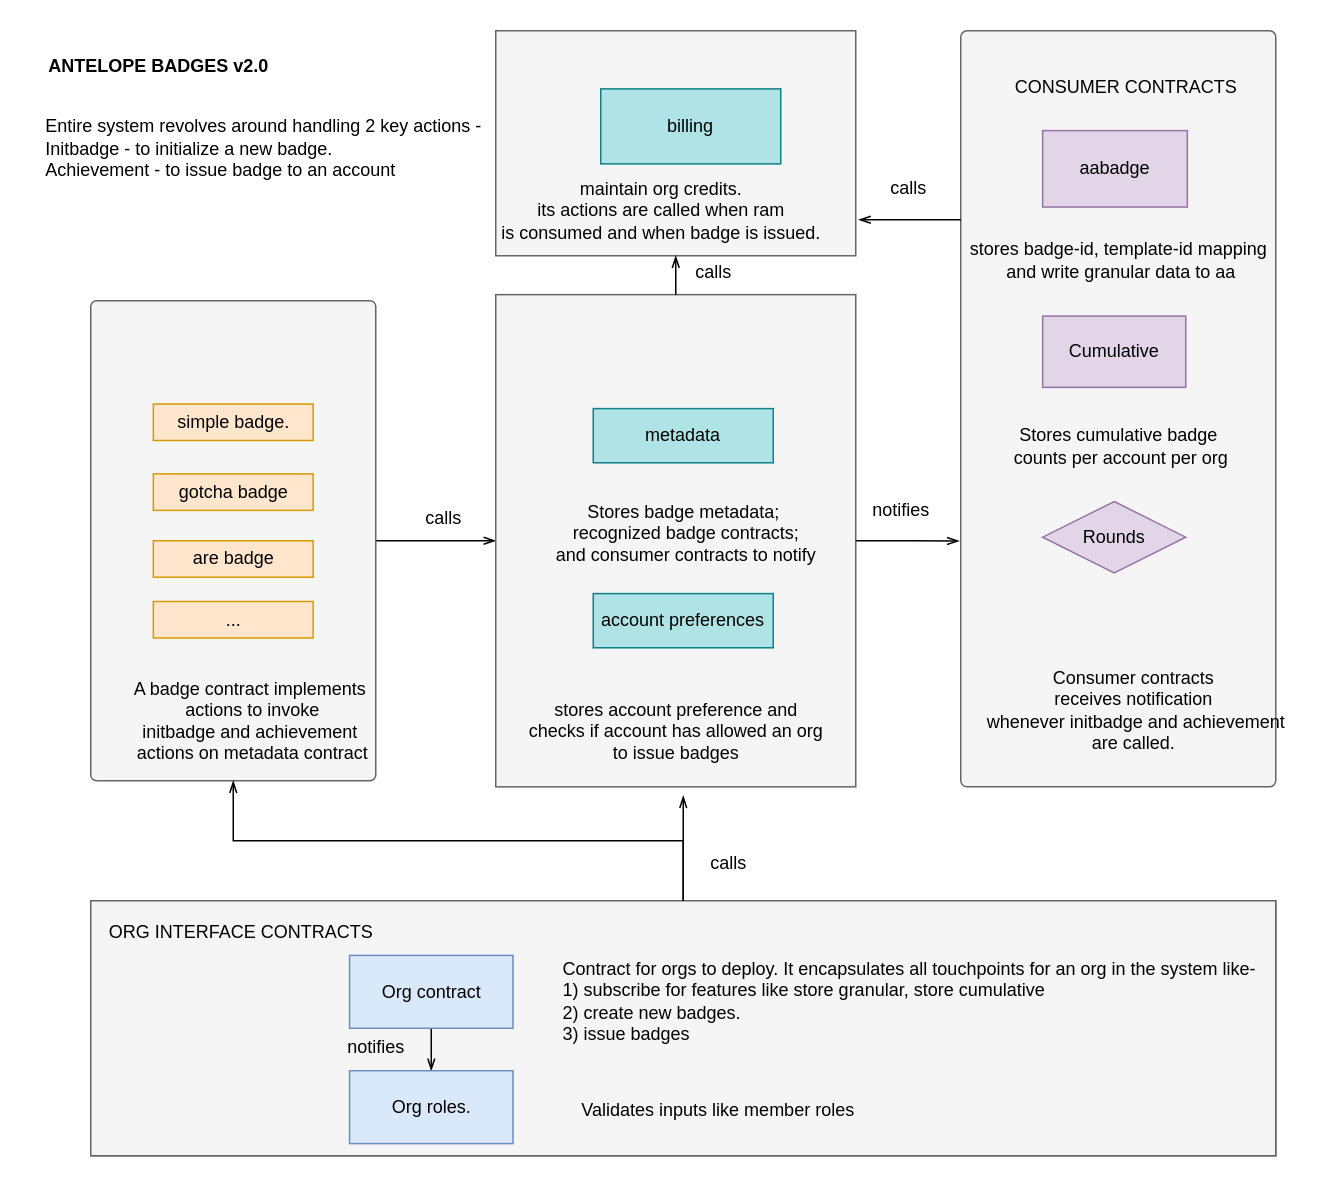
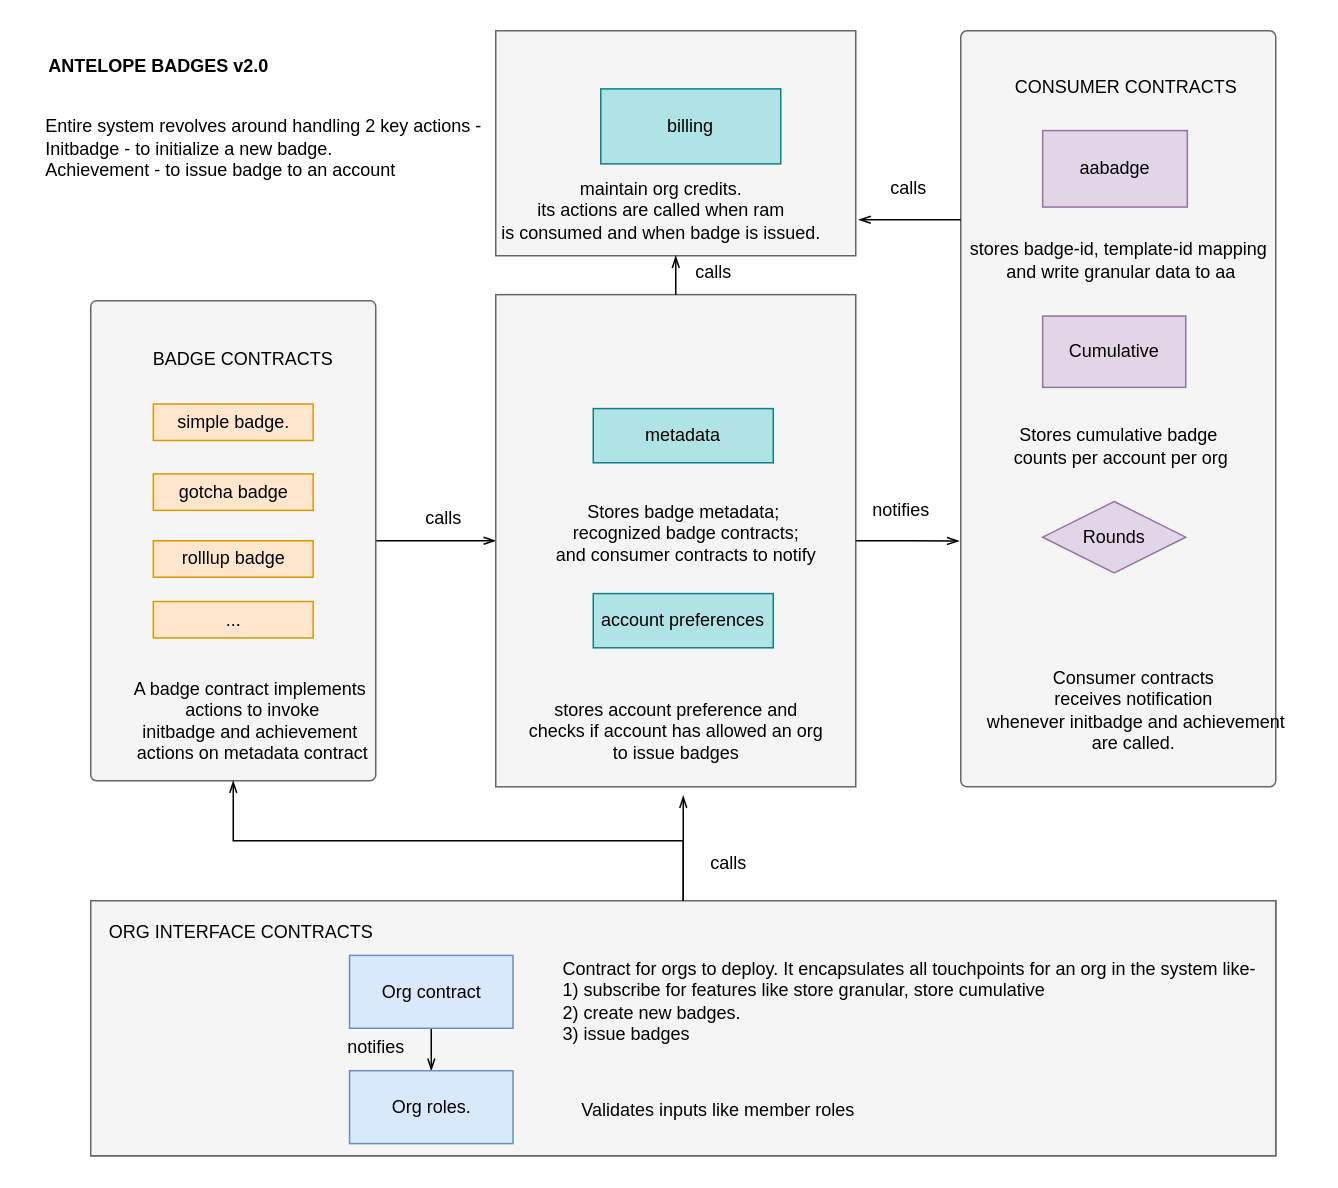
node "BADGE CONTRACTS": added
node "are badge": label "are badge" -> "rolllup badge"
